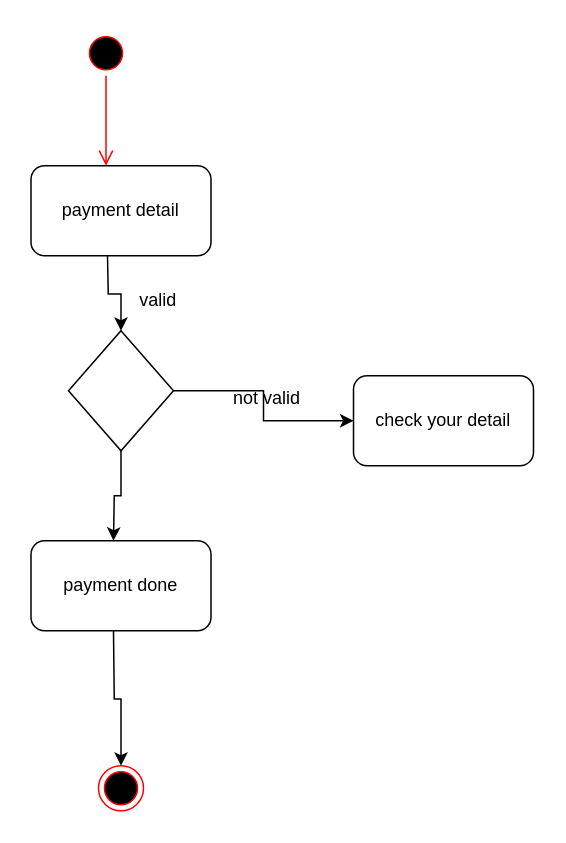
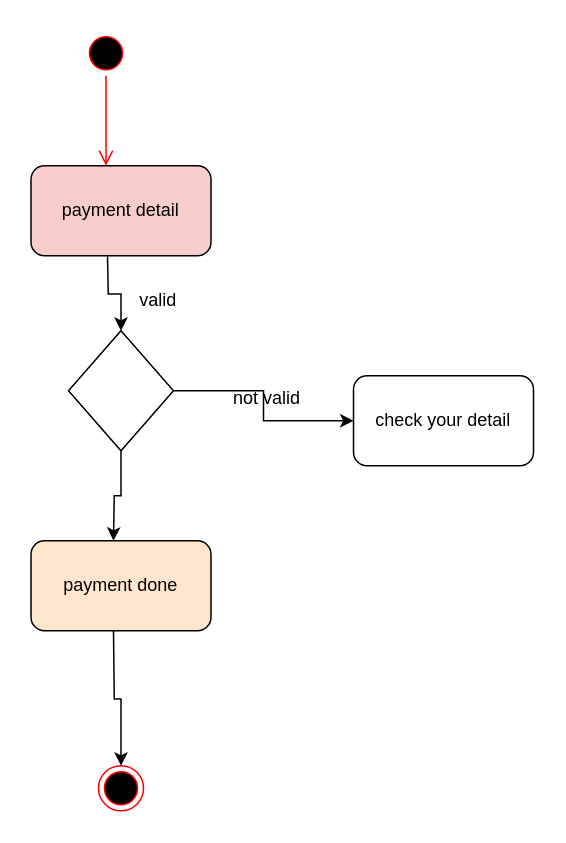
node "payment detail": fillcolor #ffffff -> #f8cecc
node "payment done": fillcolor #ffffff -> #ffe6cc
